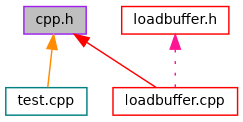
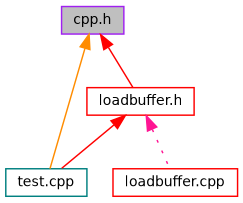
edge "loadbuffer.cpp" -> "cpp.h": now "loadbuffer.h" -> "cpp.h"
edge "test.cpp" -> "loadbuffer.h": added
